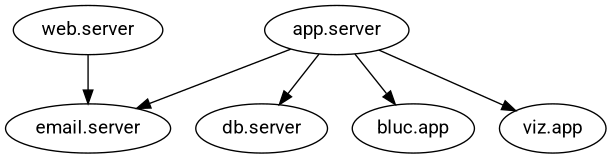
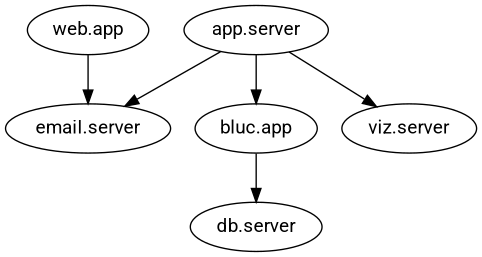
node "web.server": label "web.server" -> "web.app"
edge "app.server" -> "db.server": now "bluc.app" -> "db.server"
node "viz.app": label "viz.app" -> "viz.server"
